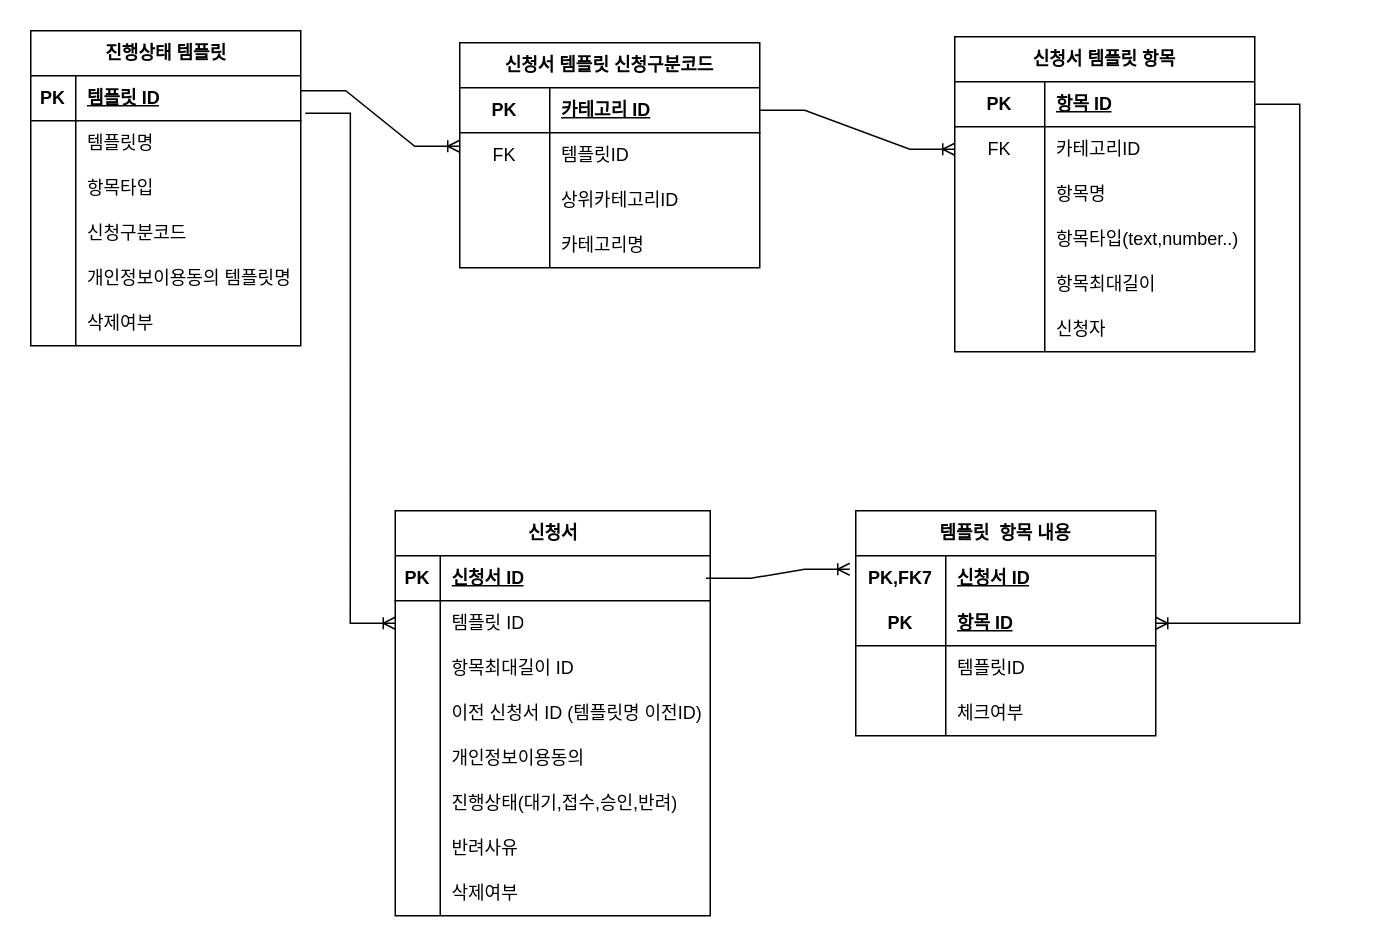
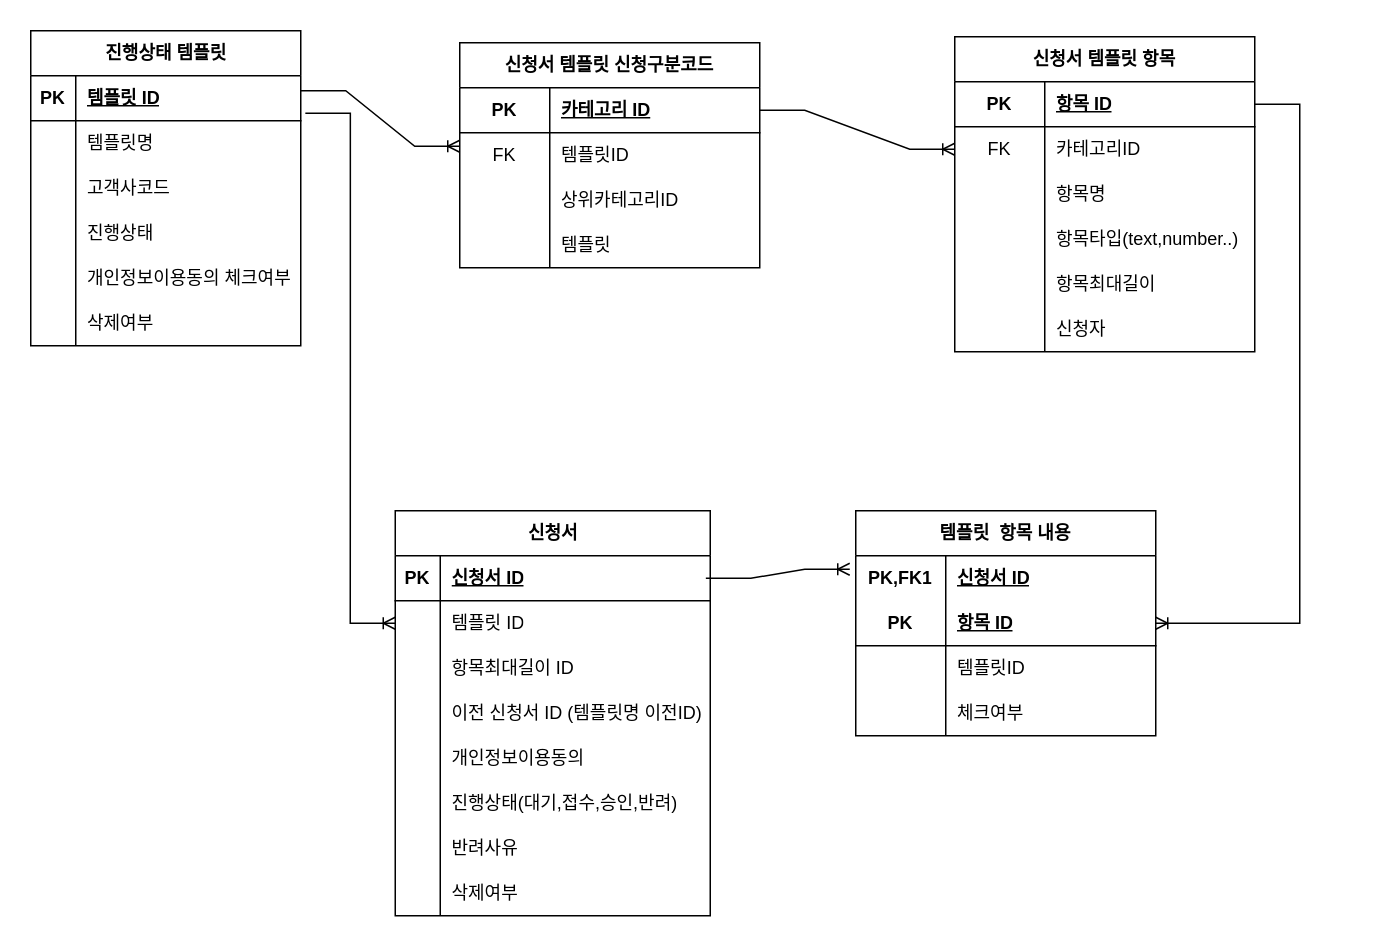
node "항목타입": label "항목타입" -> "고객사코드"
node "신청구분코드": label "신청구분코드" -> "진행상태"
node "카테고리명": label "카테고리명" -> "템플릿"
node "개인정보이용동의 템플릿명": label "개인정보이용동의 템플릿명" -> "개인정보이용동의 체크여부"
node "PK,FK7": label "PK,FK7" -> "PK,FK1"
